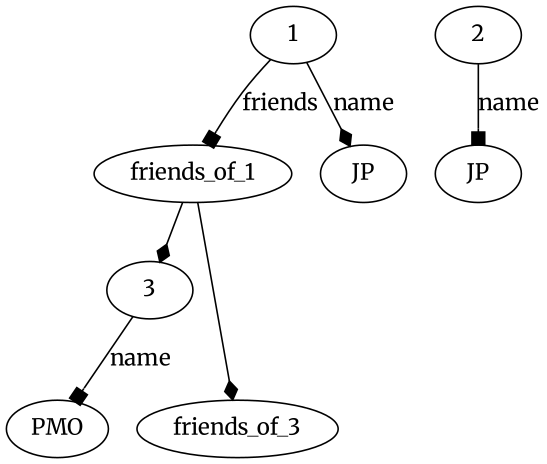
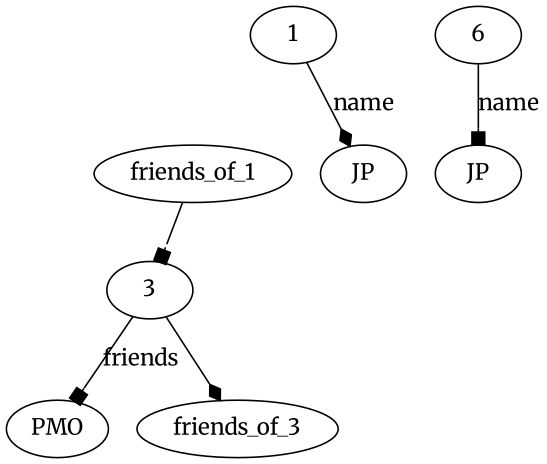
node "2": label "2" -> "6"
edge "1" -> "friends_of_1": removed, label "friends"
edge "friends_of_1" -> "3": arrowhead diamond -> box
edge "friends_of_1" -> "friends_of_3": now "3" -> "friends_of_3"
edge "3" -> "PMO": label "name" -> "friends"
